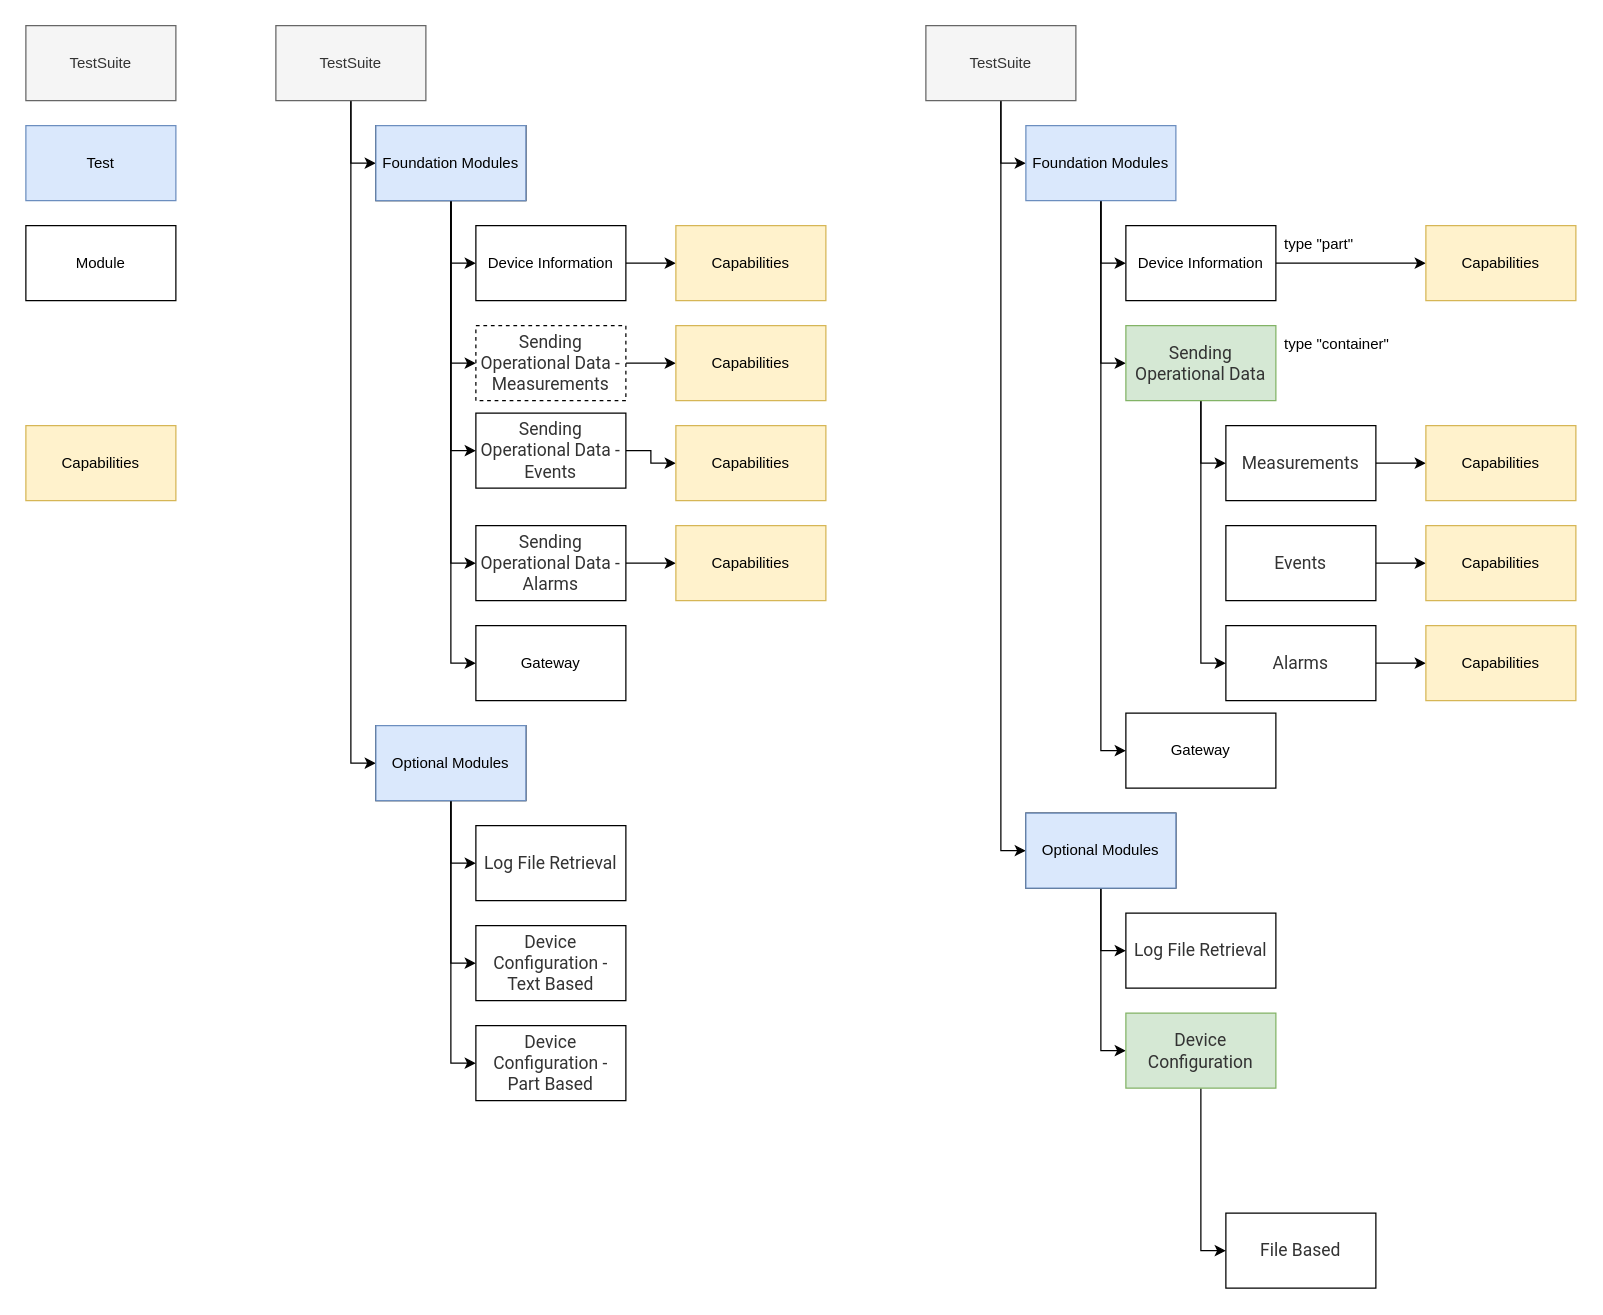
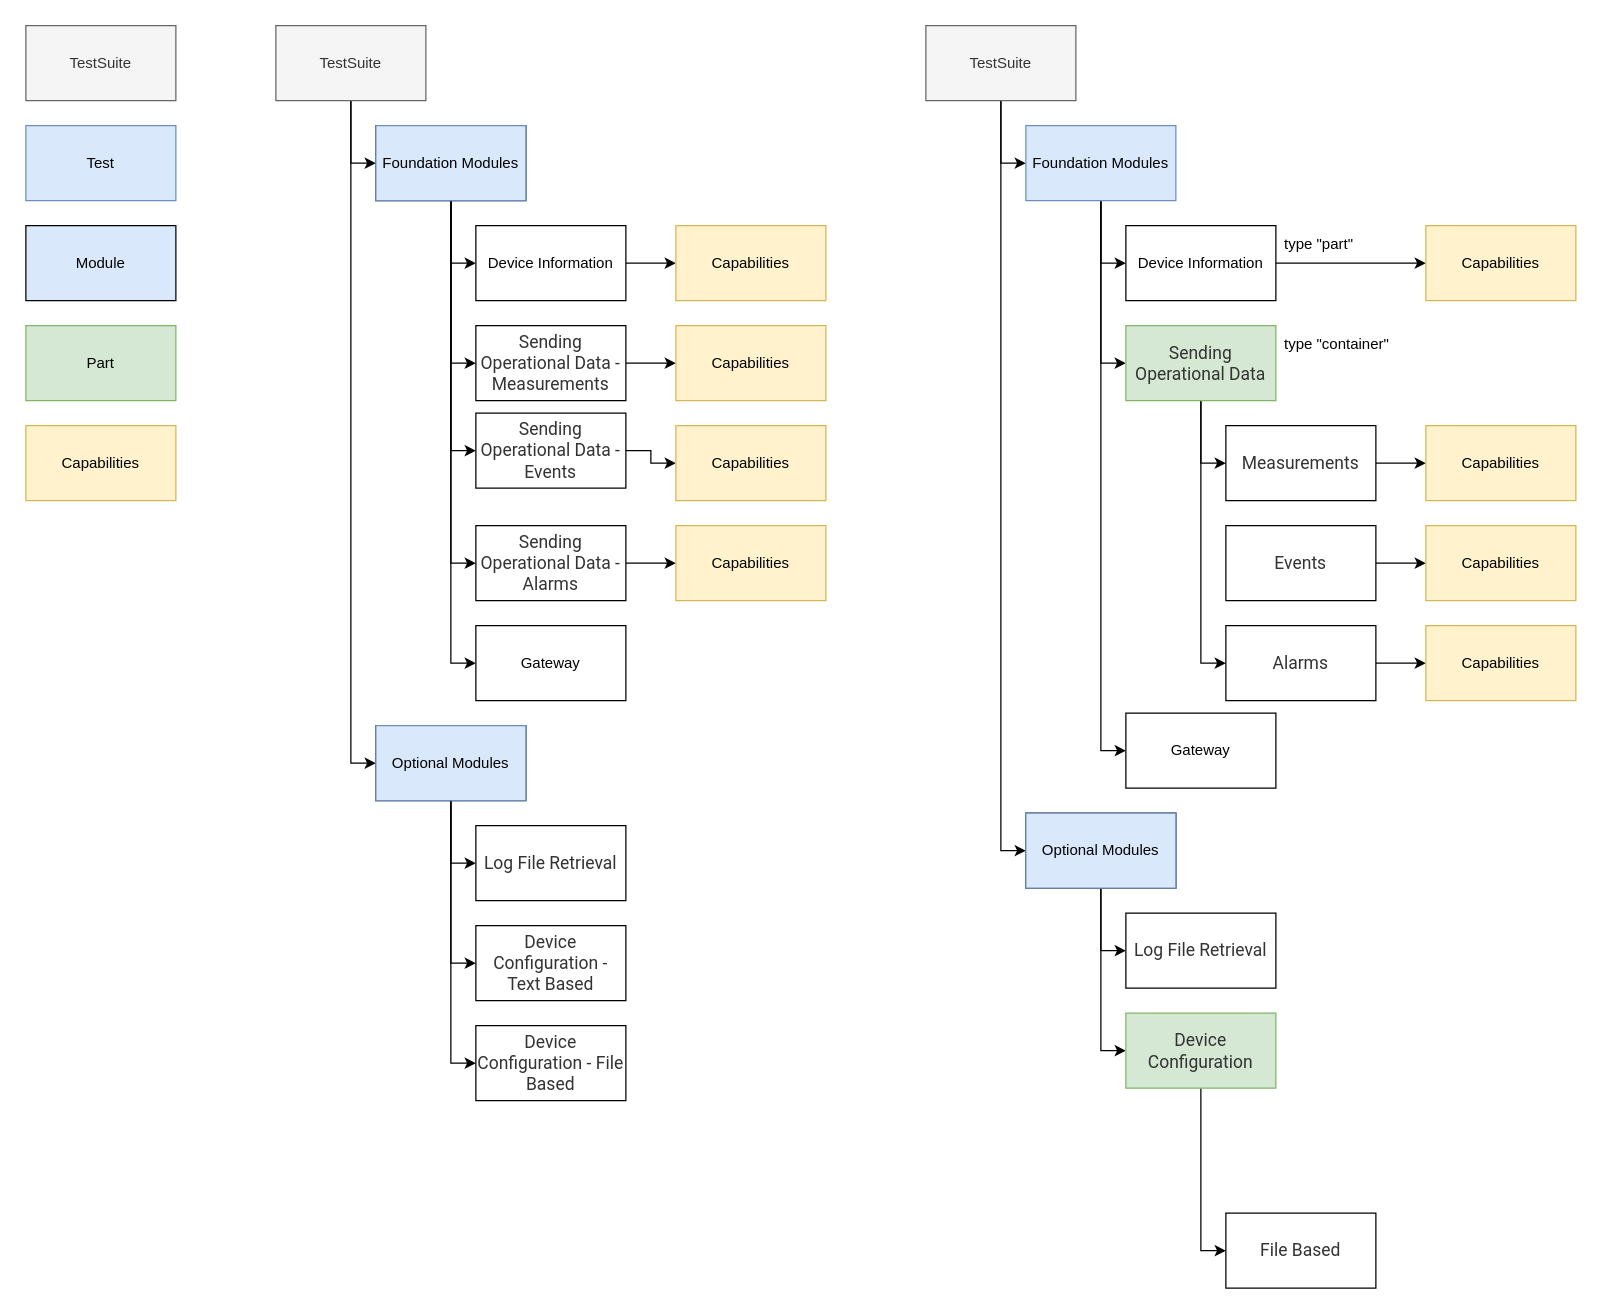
node "Module": fillcolor #ffffff -> #dae8fc
node "Part": added
node "Sending Operational Data - Measurements": style dashed -> solid
node "Device Configuration - Part Based": label "Device Configuration - Part Based" -> "Device Configuration - File Based"
